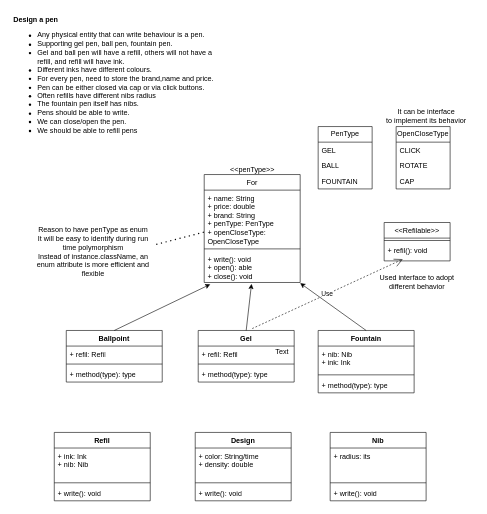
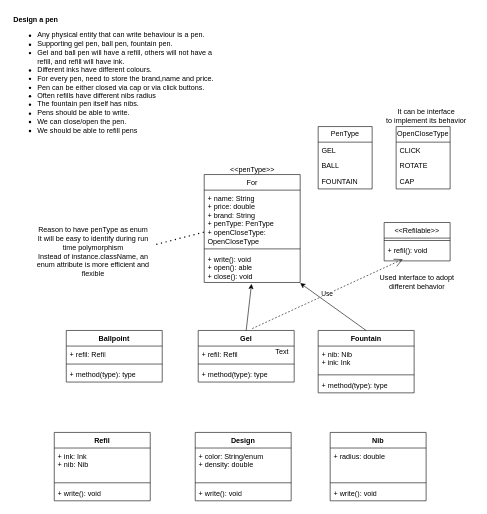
edge "Ballpoint" -> "+ write(): void + open(): able + close(): void": removed
node "+ radius: its": label "+ radius: its" -> "+ radius: double"
node "+ color: String/time + density: double": label "+ color: String/time + density: double" -> "+ color: String/enum + density: double"
